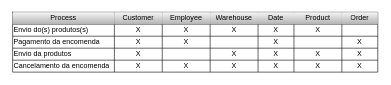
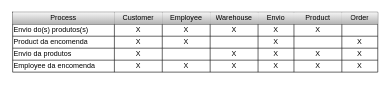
node "Date": label "Date" -> "Envio"
node "Pagamento da encomenda": label "Pagamento da encomenda" -> "Product da encomenda"
node "Cancelamento da encomenda": label "Cancelamento da encomenda" -> "Employee da encomenda"
